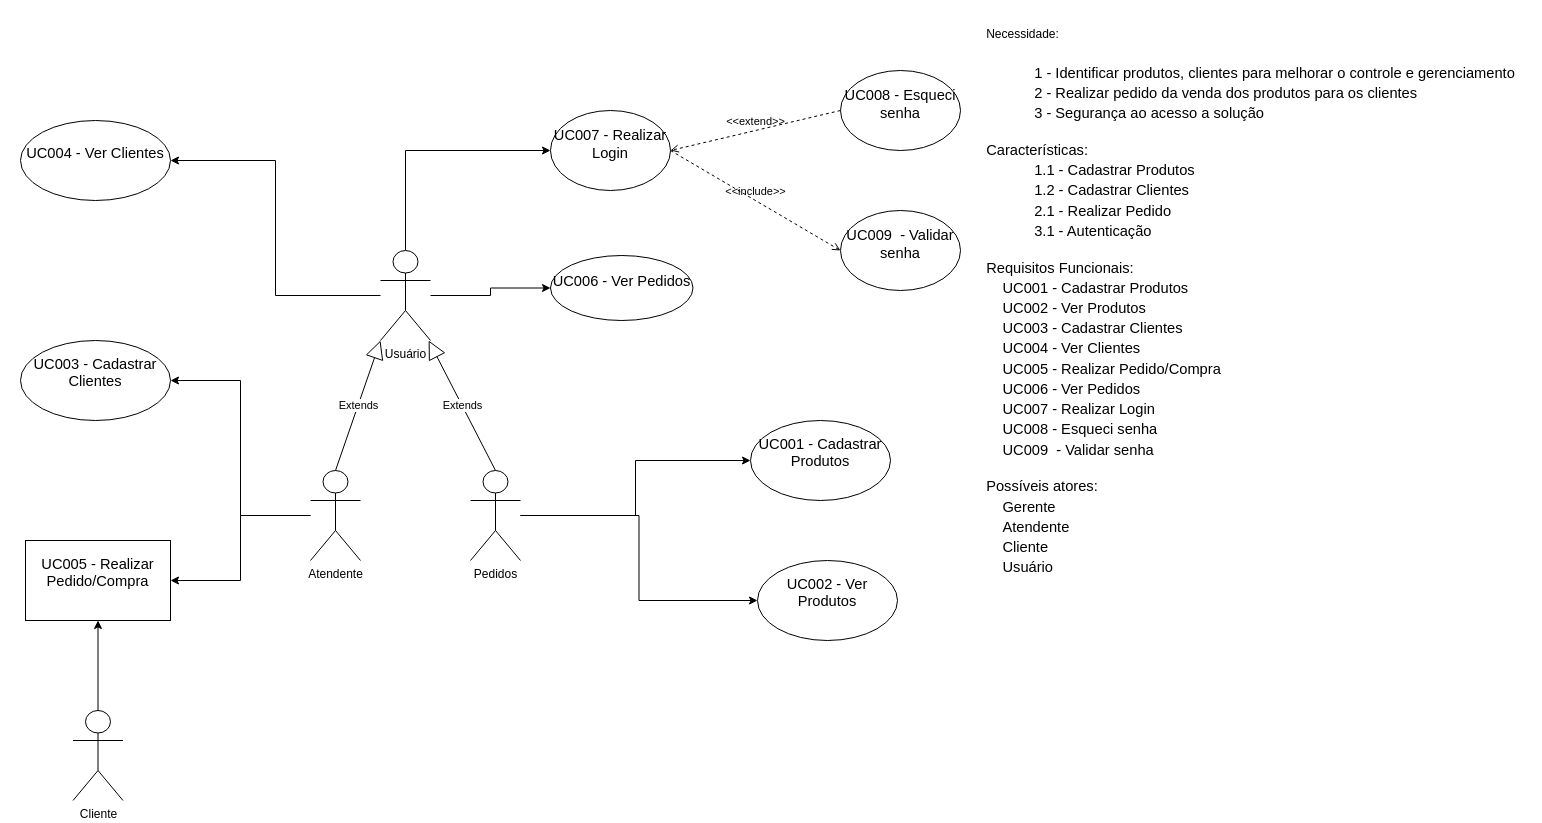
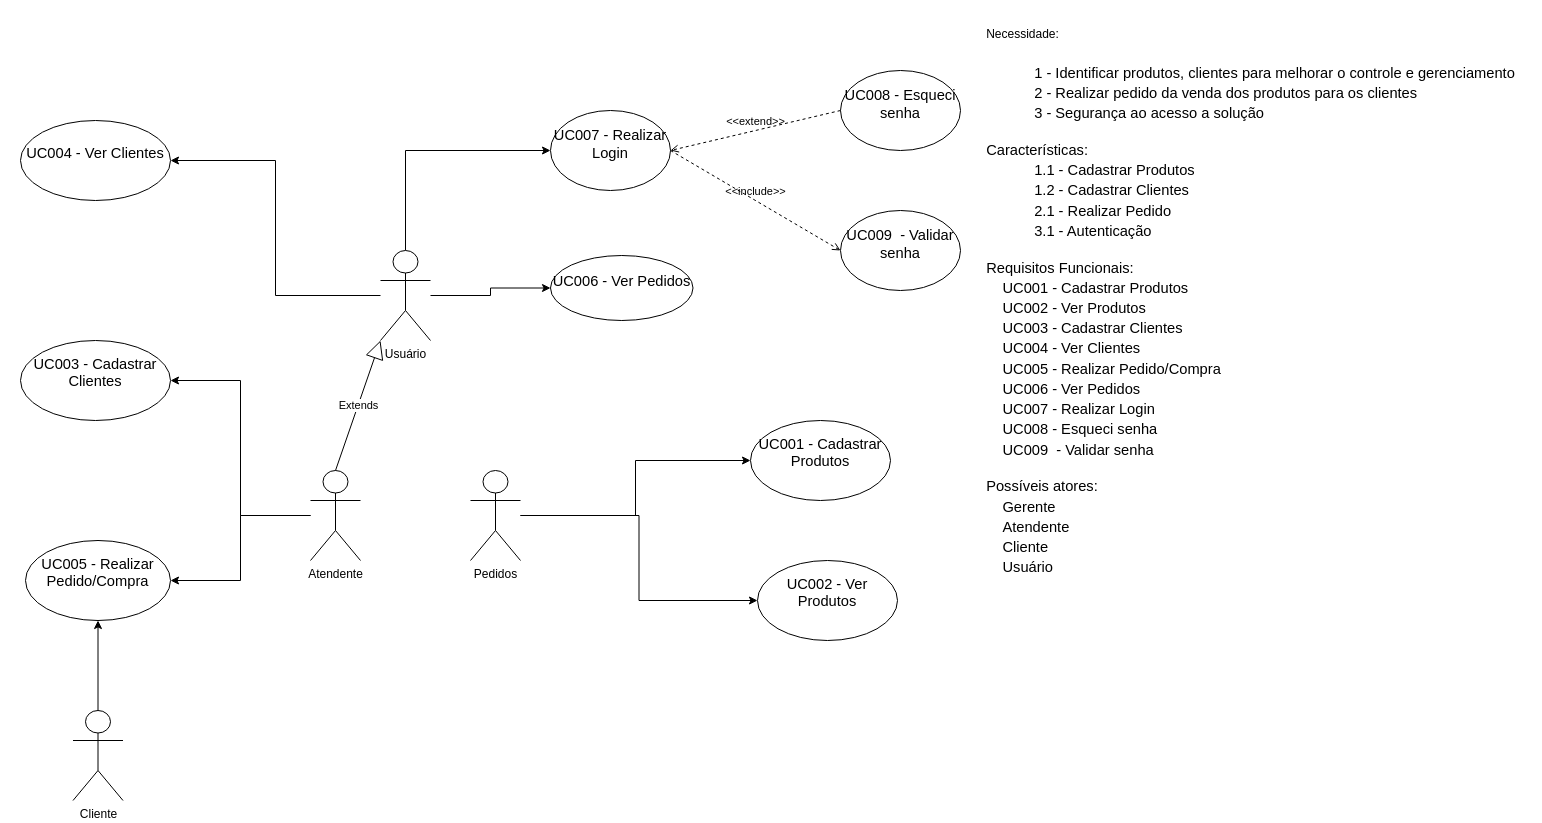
edge "Pedidos" -> "Usuário": removed, label "Extends"
node "UC005 - Realizar Pedido/Compra": shape rectangle -> ellipse
